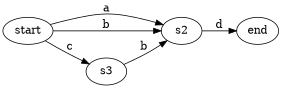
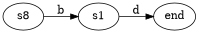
node "start": removed
node "s2": label "s2" -> "s1"
node "s3": label "s3" -> "s8"
